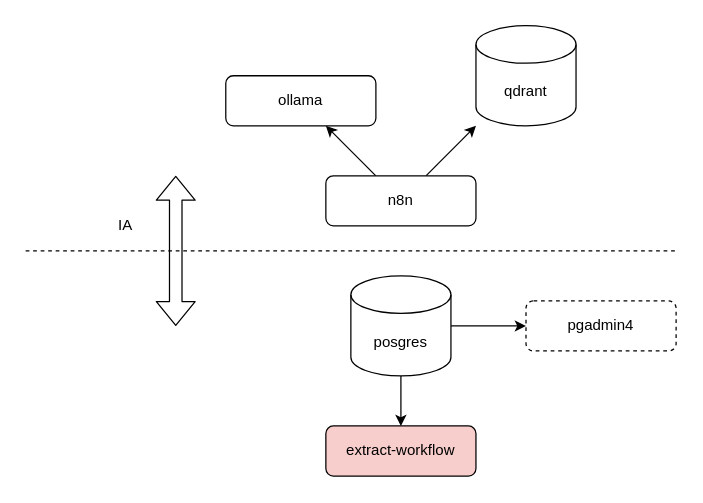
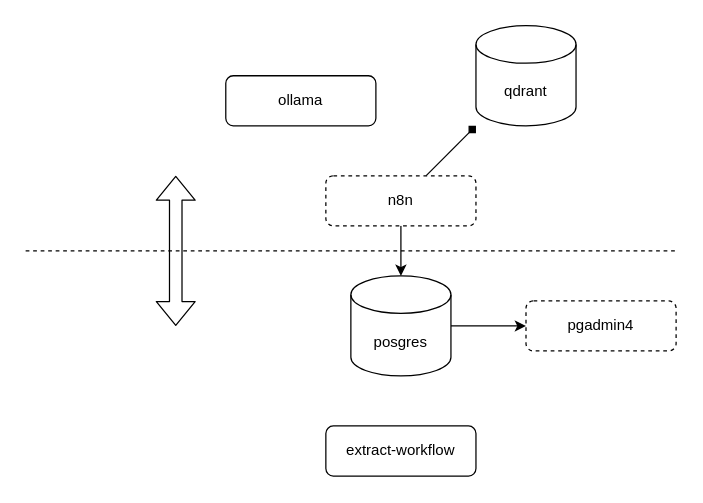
edge "n8n" -> "qdrant": arrowhead classic -> diamond
edge "n8n" -> "ollama": removed
node "n8n": style solid -> dashed
node "IA": removed
edge "n8n" -> "posgres": added
edge "posgres" -> "extract-workflow": removed
node "extract-workflow": fillcolor #f8cecc -> #ffffff
